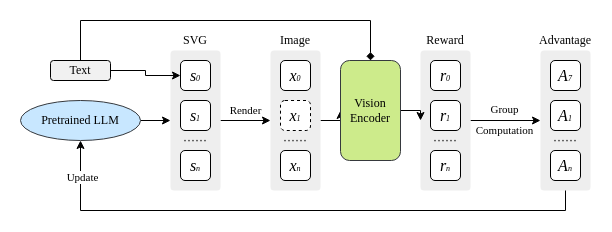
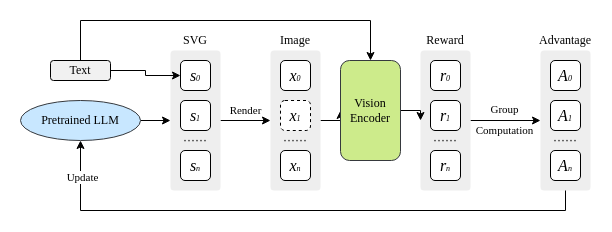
edge "Text" -> "Vision Encoder": arrowhead diamond -> classic
node "A7": label "A7" -> "A0"
